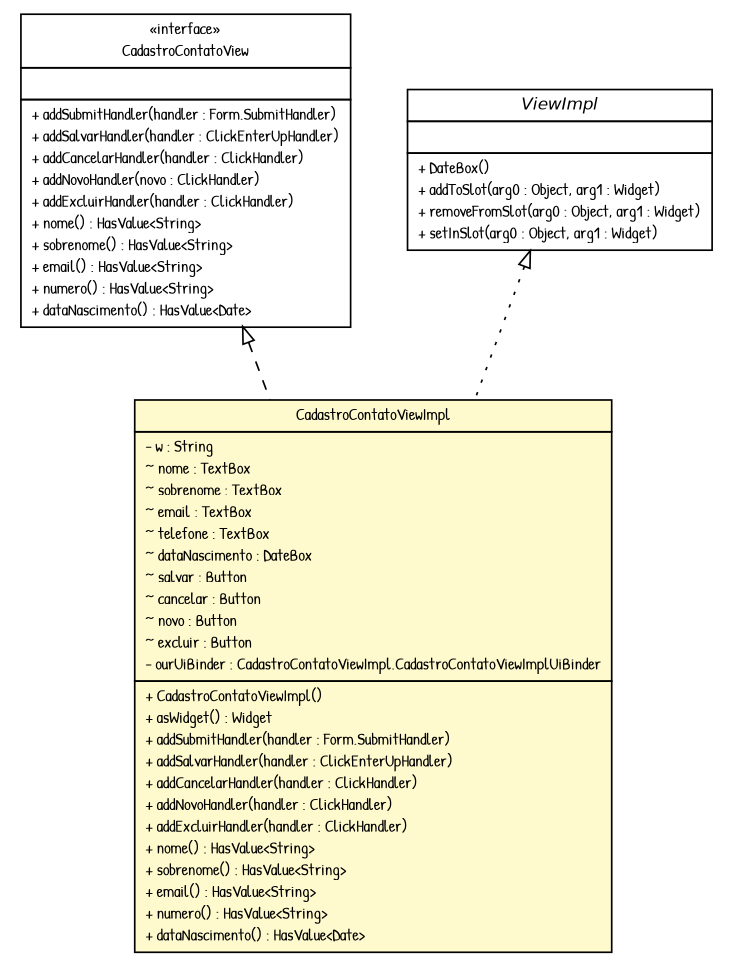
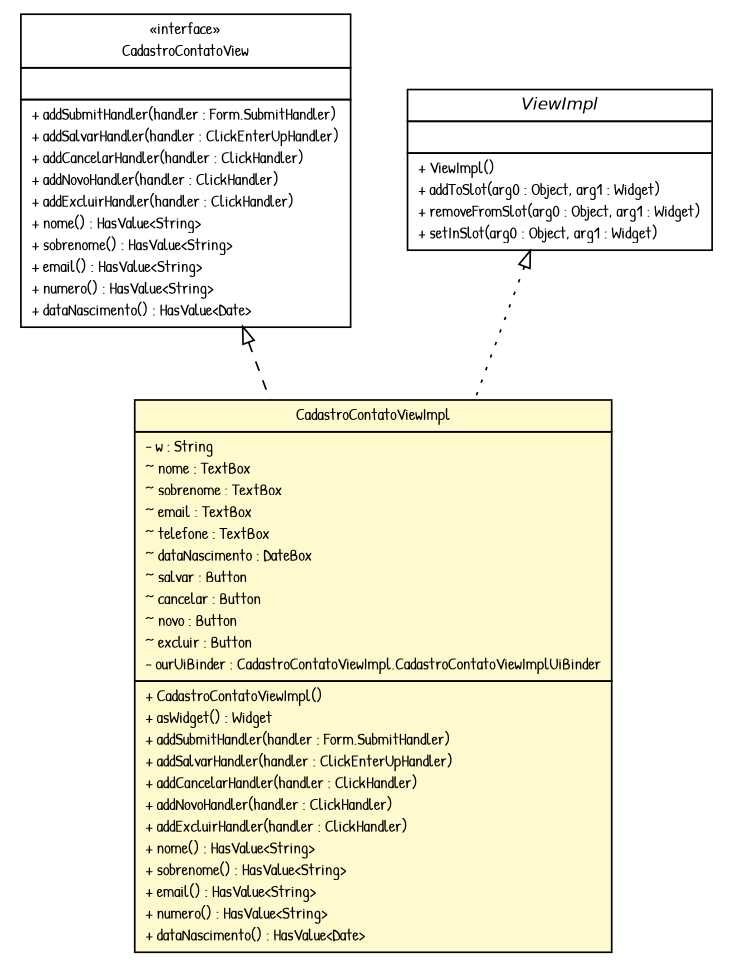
node "ViewImpl": text "+ DateBox()" -> "+ ViewImpl()"
node "CadastroContatoView": text "+ addNovoHandler(novo : ClickHandler)" -> "+ addNovoHandler(handler : ClickHandler)"
